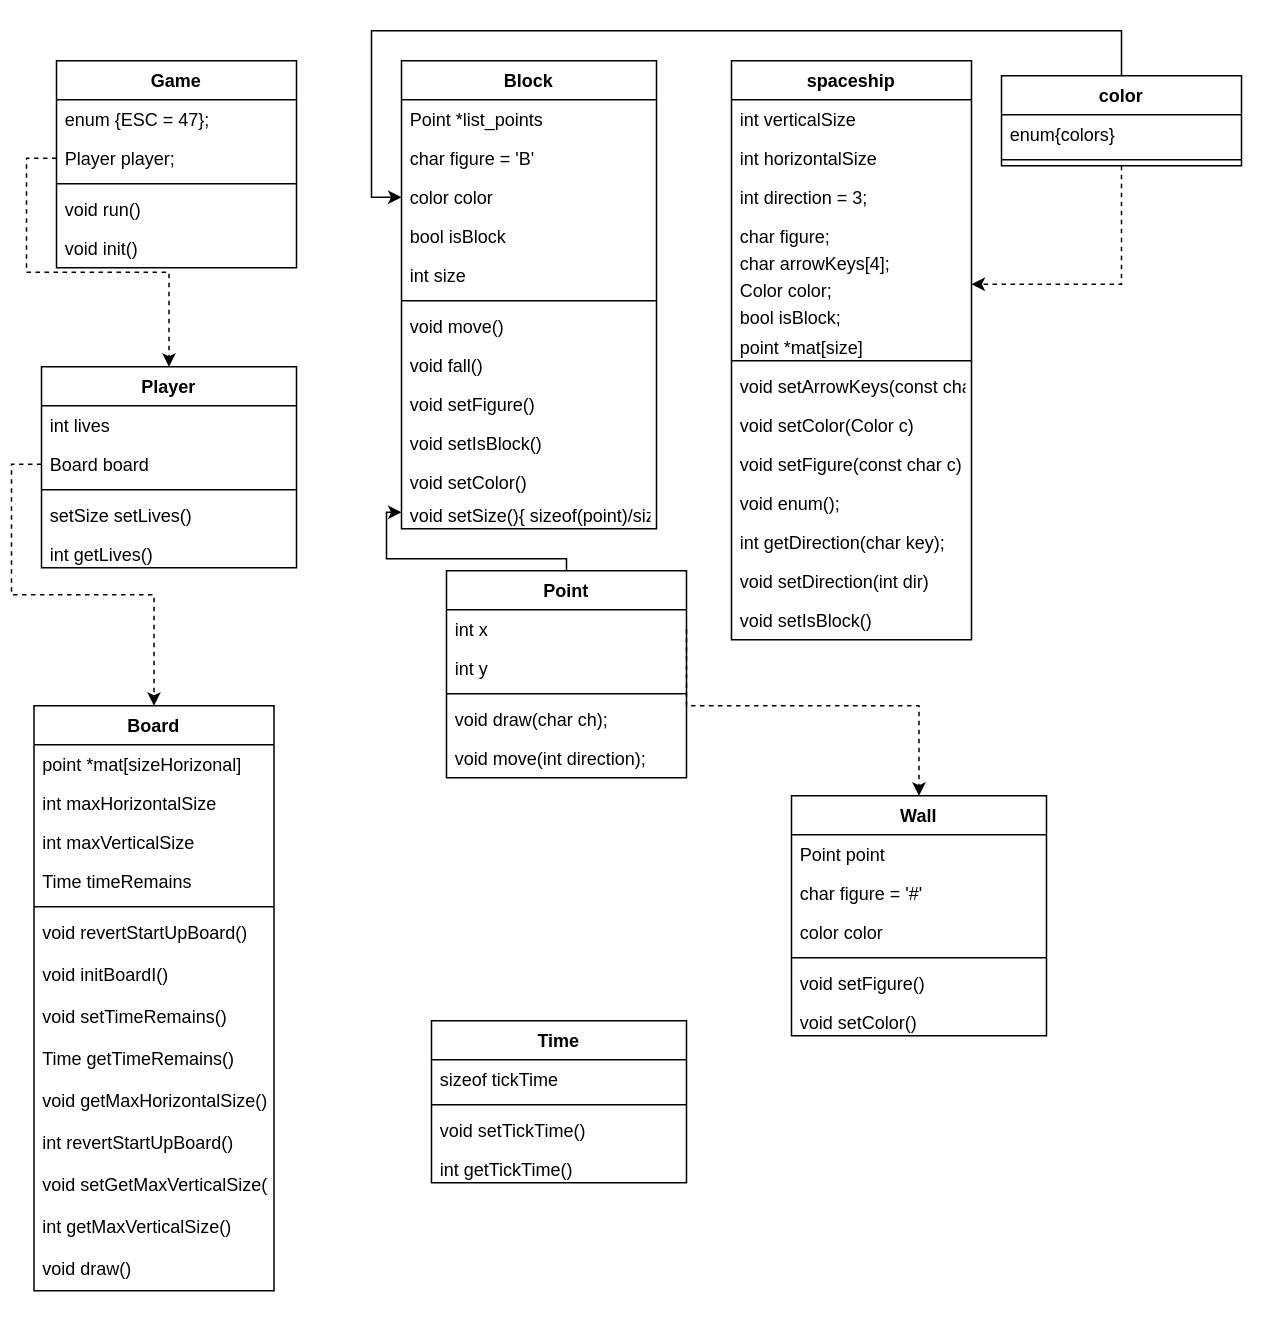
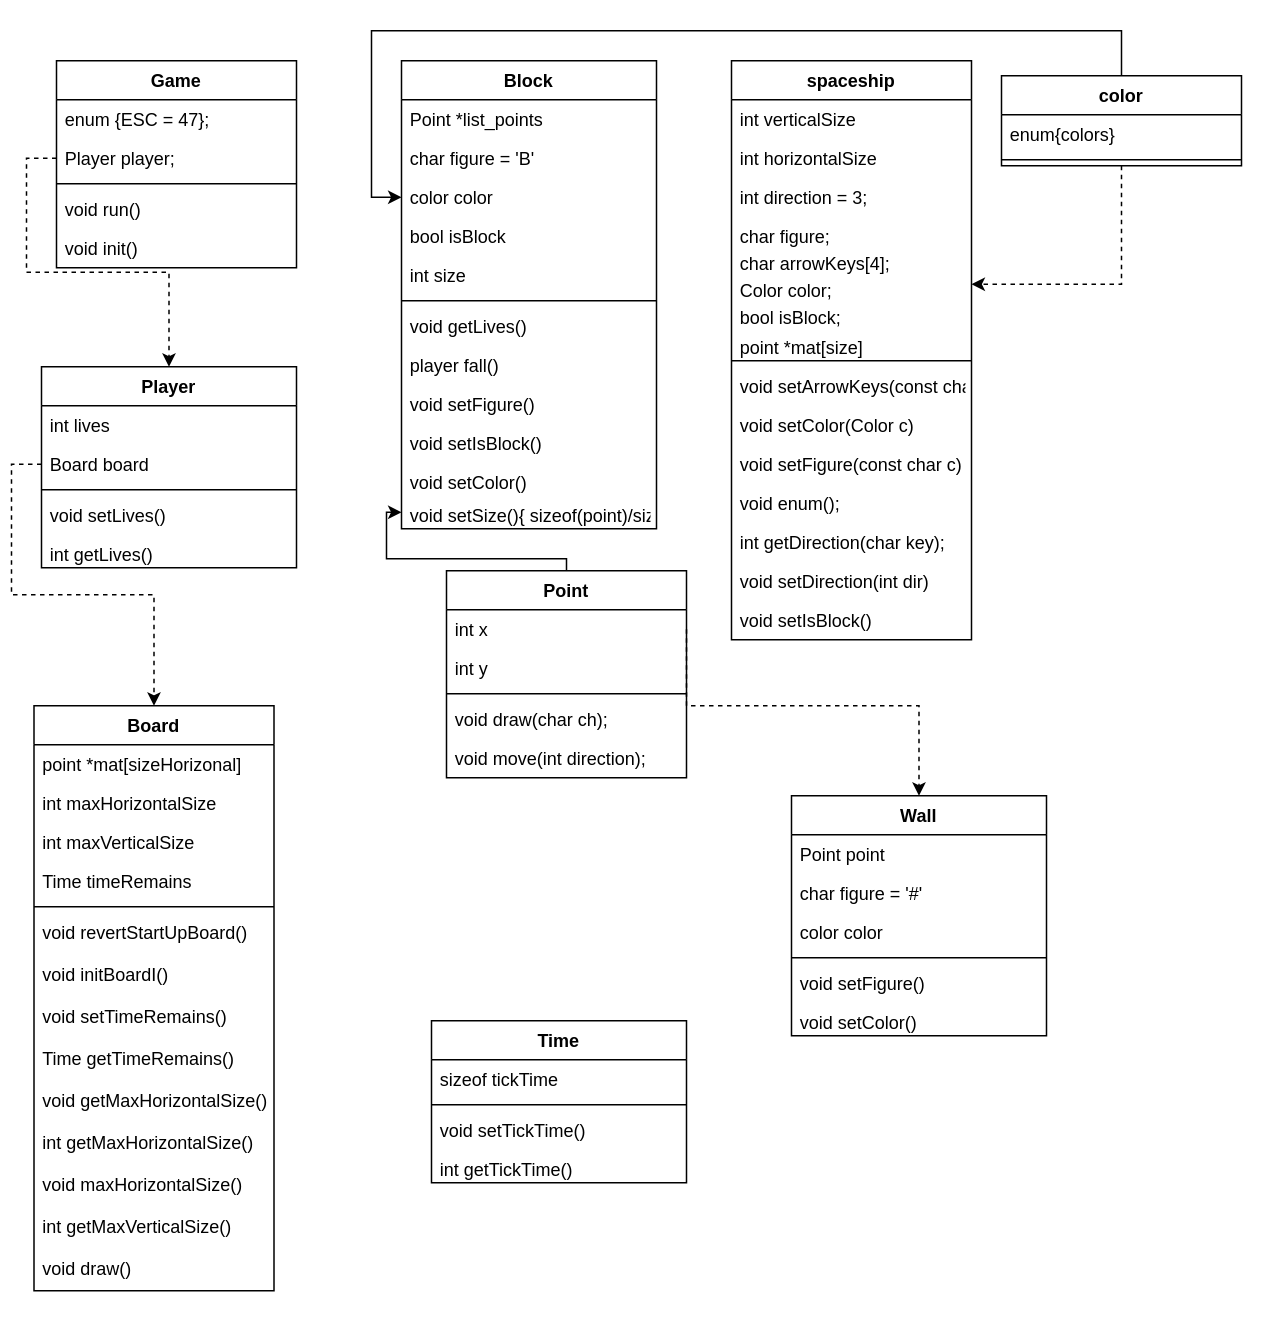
node "void move()": label "void move()" -> "void getLives()"
node "void fall()": label "void fall()" -> "player fall()"
node "setSize setLives()": label "setSize setLives()" -> "void setLives()"
node "int revertStartUpBoard()": label "int revertStartUpBoard()" -> "int getMaxHorizontalSize()"
node "void setGetMaxVerticalSize()": label "void setGetMaxVerticalSize()" -> "void maxHorizontalSize()"
